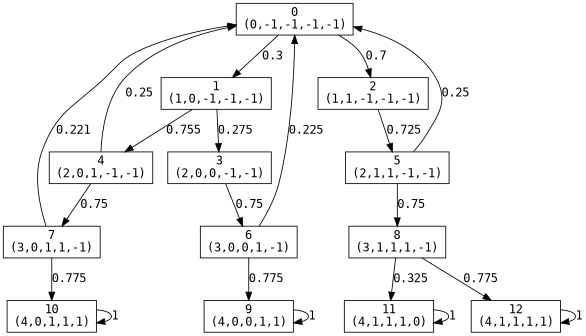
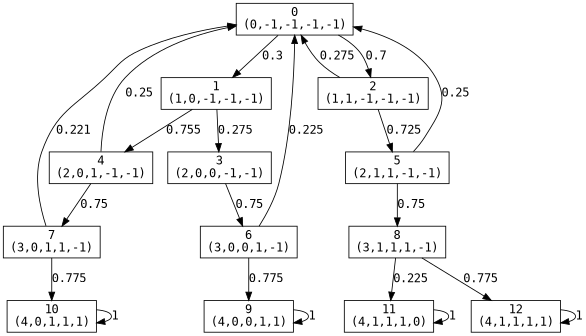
edge "2 (1,1,-1,-1,-1)" -> "0 (0,-1,-1,-1,-1)": added, label "0.275"
edge "8 (3,1,1,1,-1)" -> "11 (4,1,1,1,0)": label "0.325" -> "0.225"
